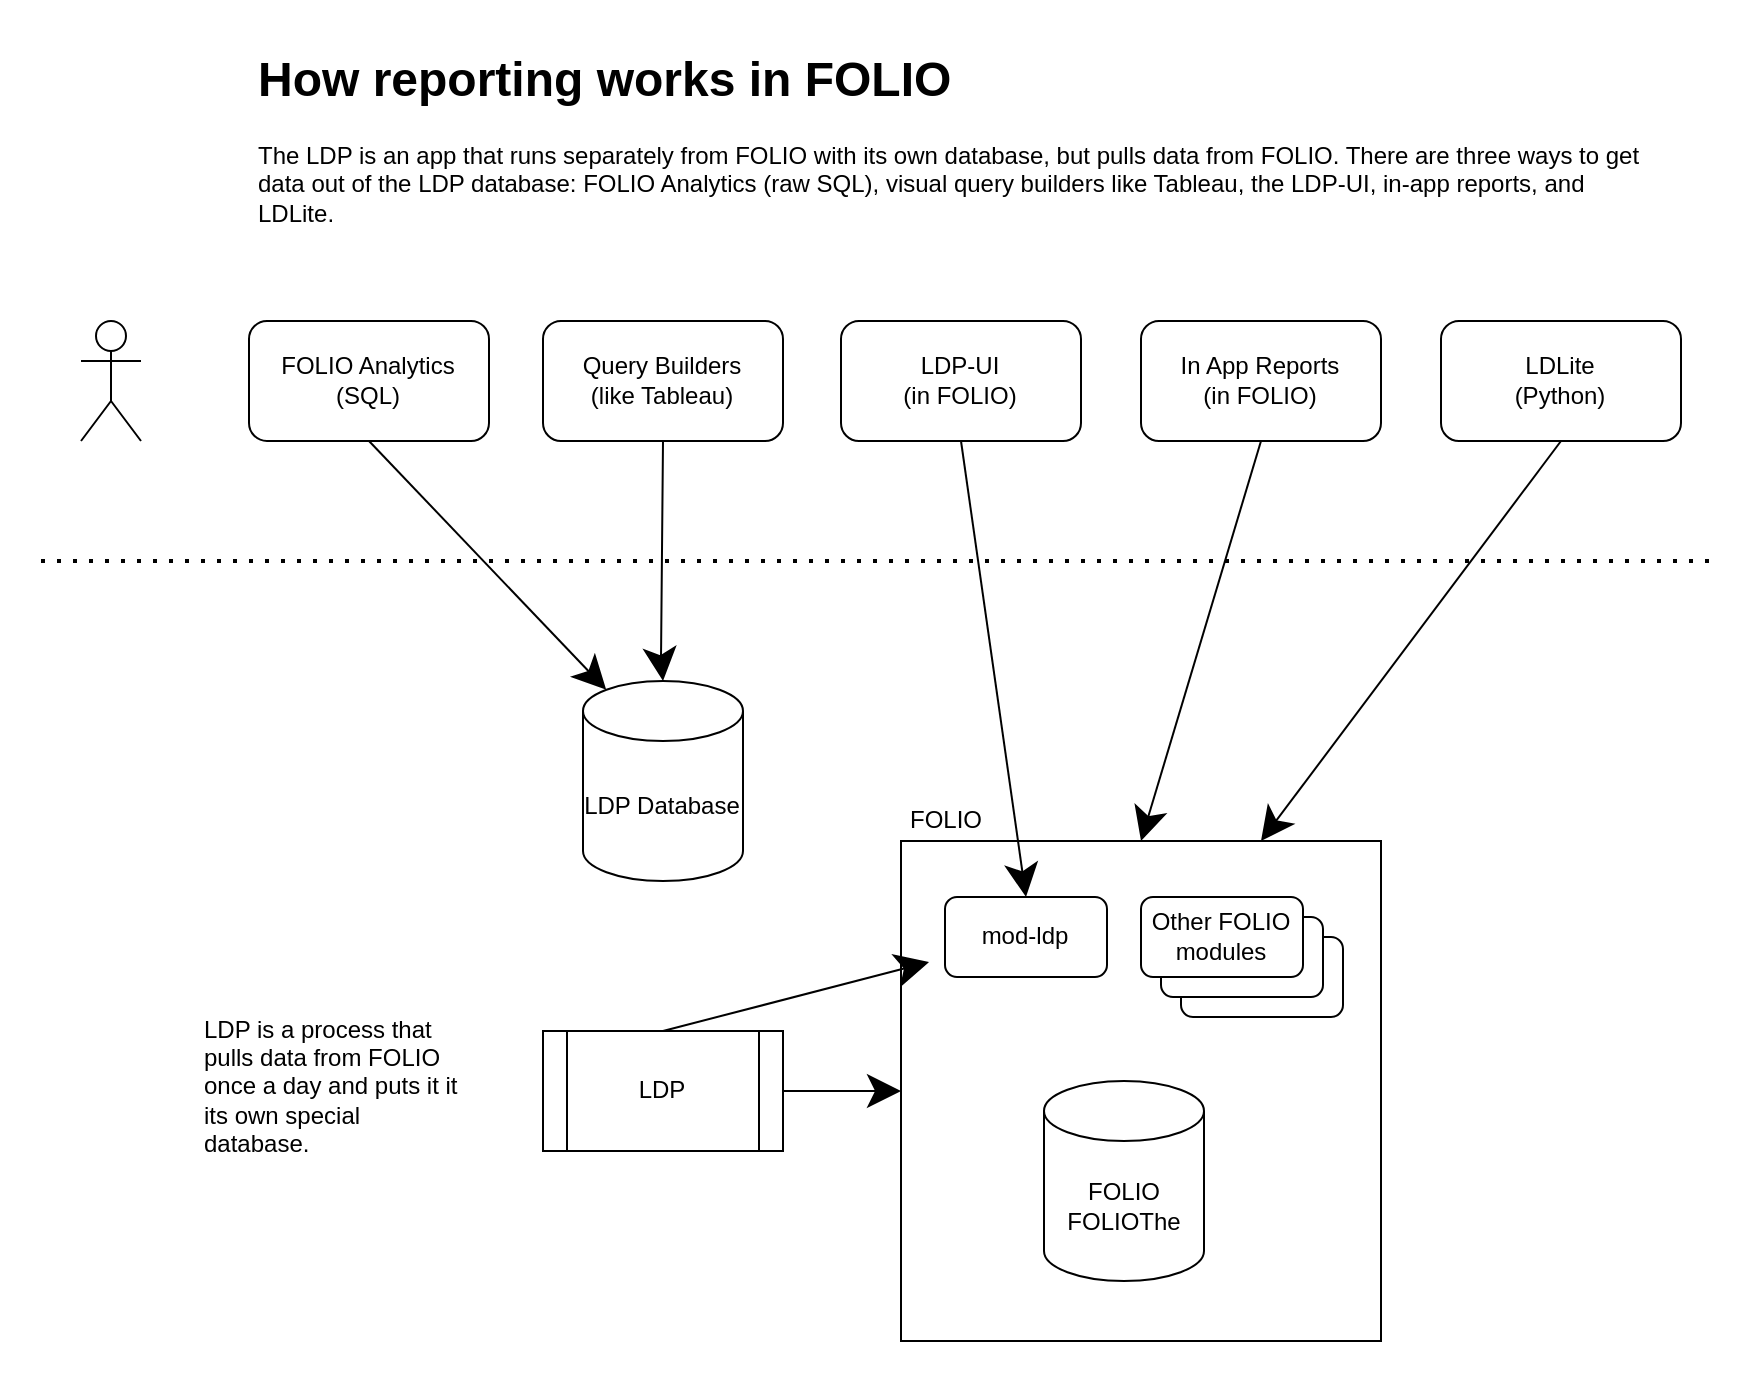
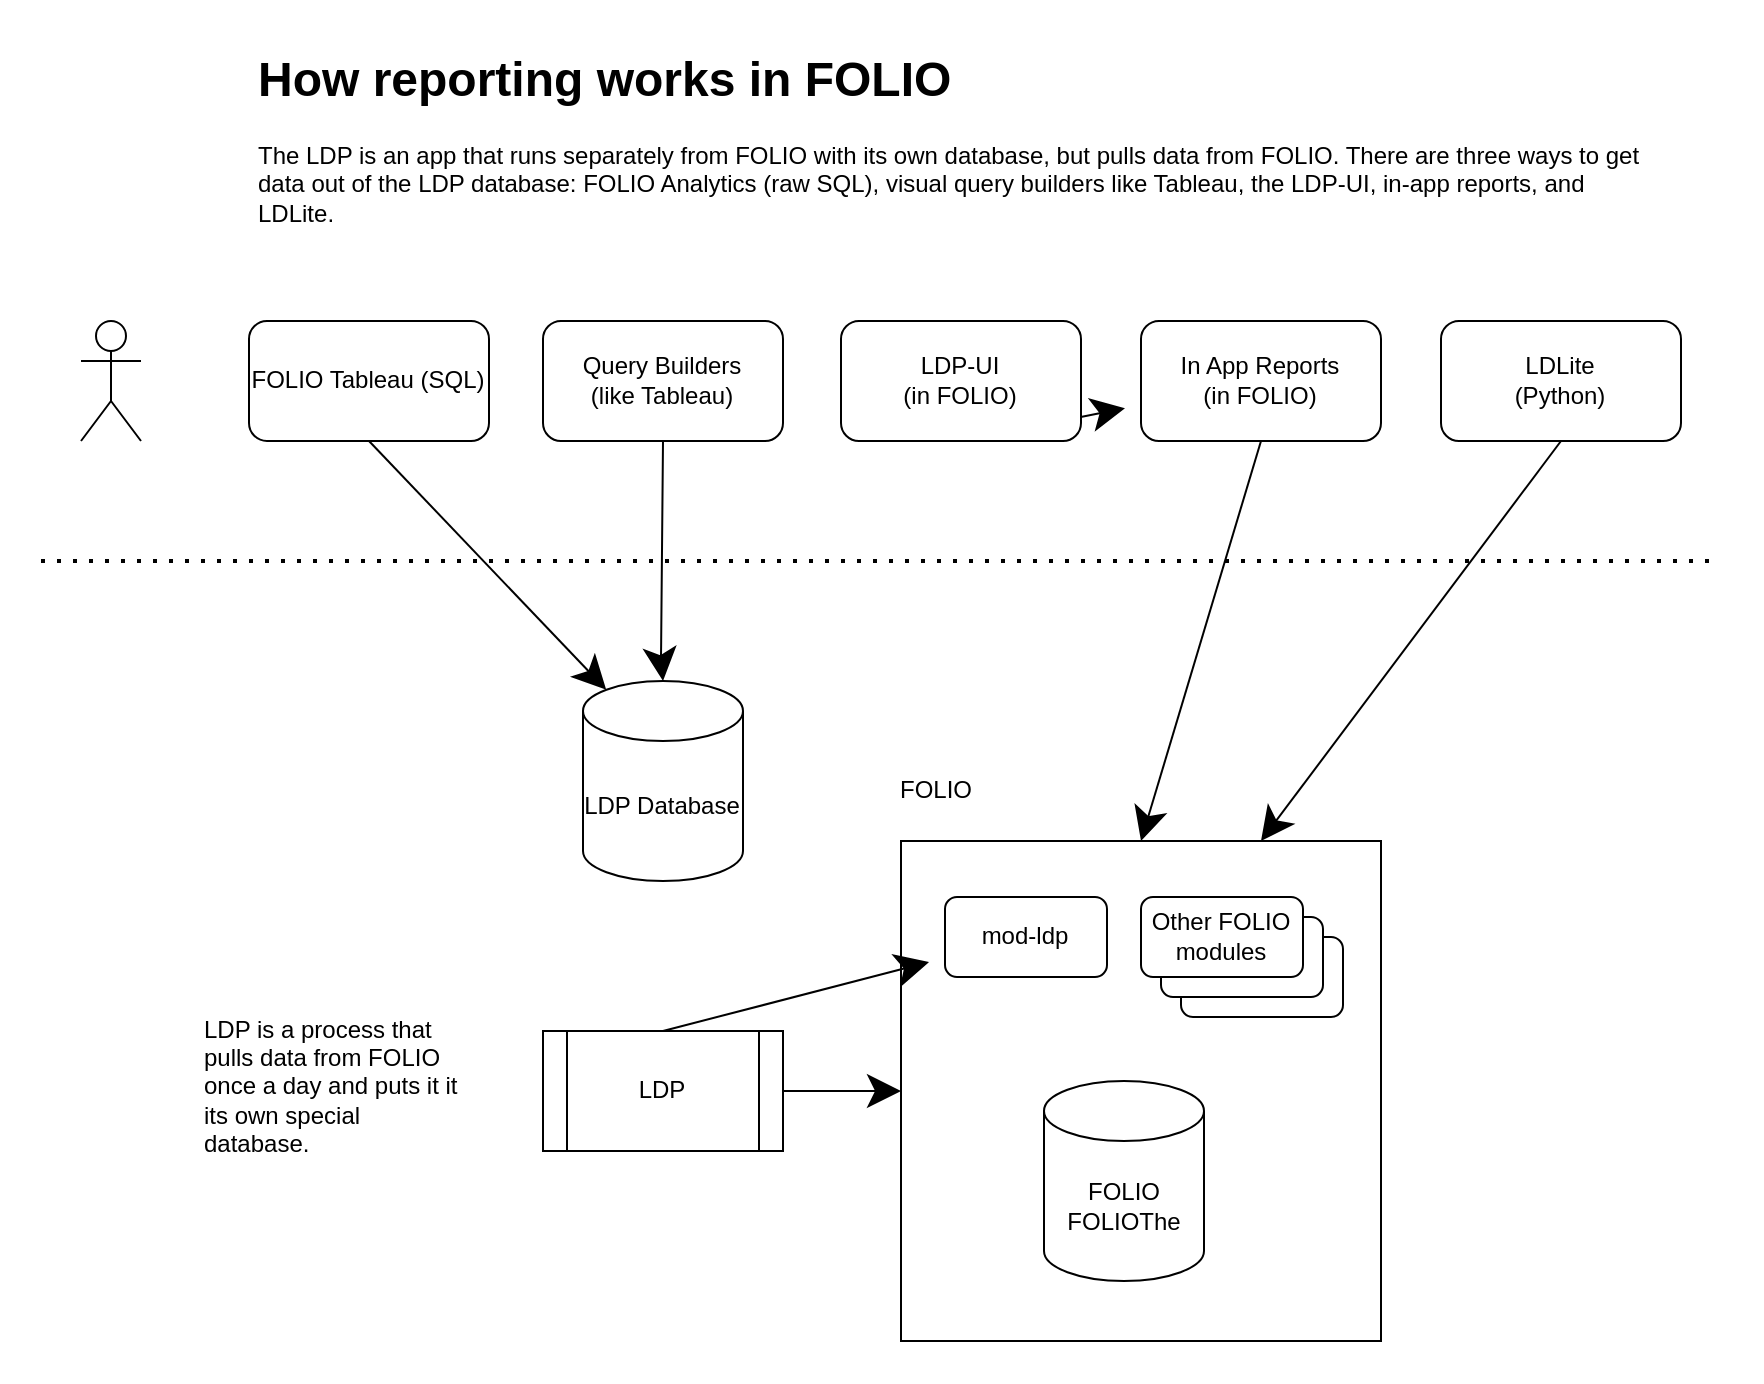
node "FOLIO Analytics (SQL)": label "FOLIO Analytics (SQL)" -> "FOLIO Tableau (SQL)"
edge "LDP-UI (in FOLIO)" -> "mod-ldp": now "LDP-UI (in FOLIO)" -> "In App Reports (in FOLIO)"
node "FOLIO": moved (947, 821) -> (937, 791)
